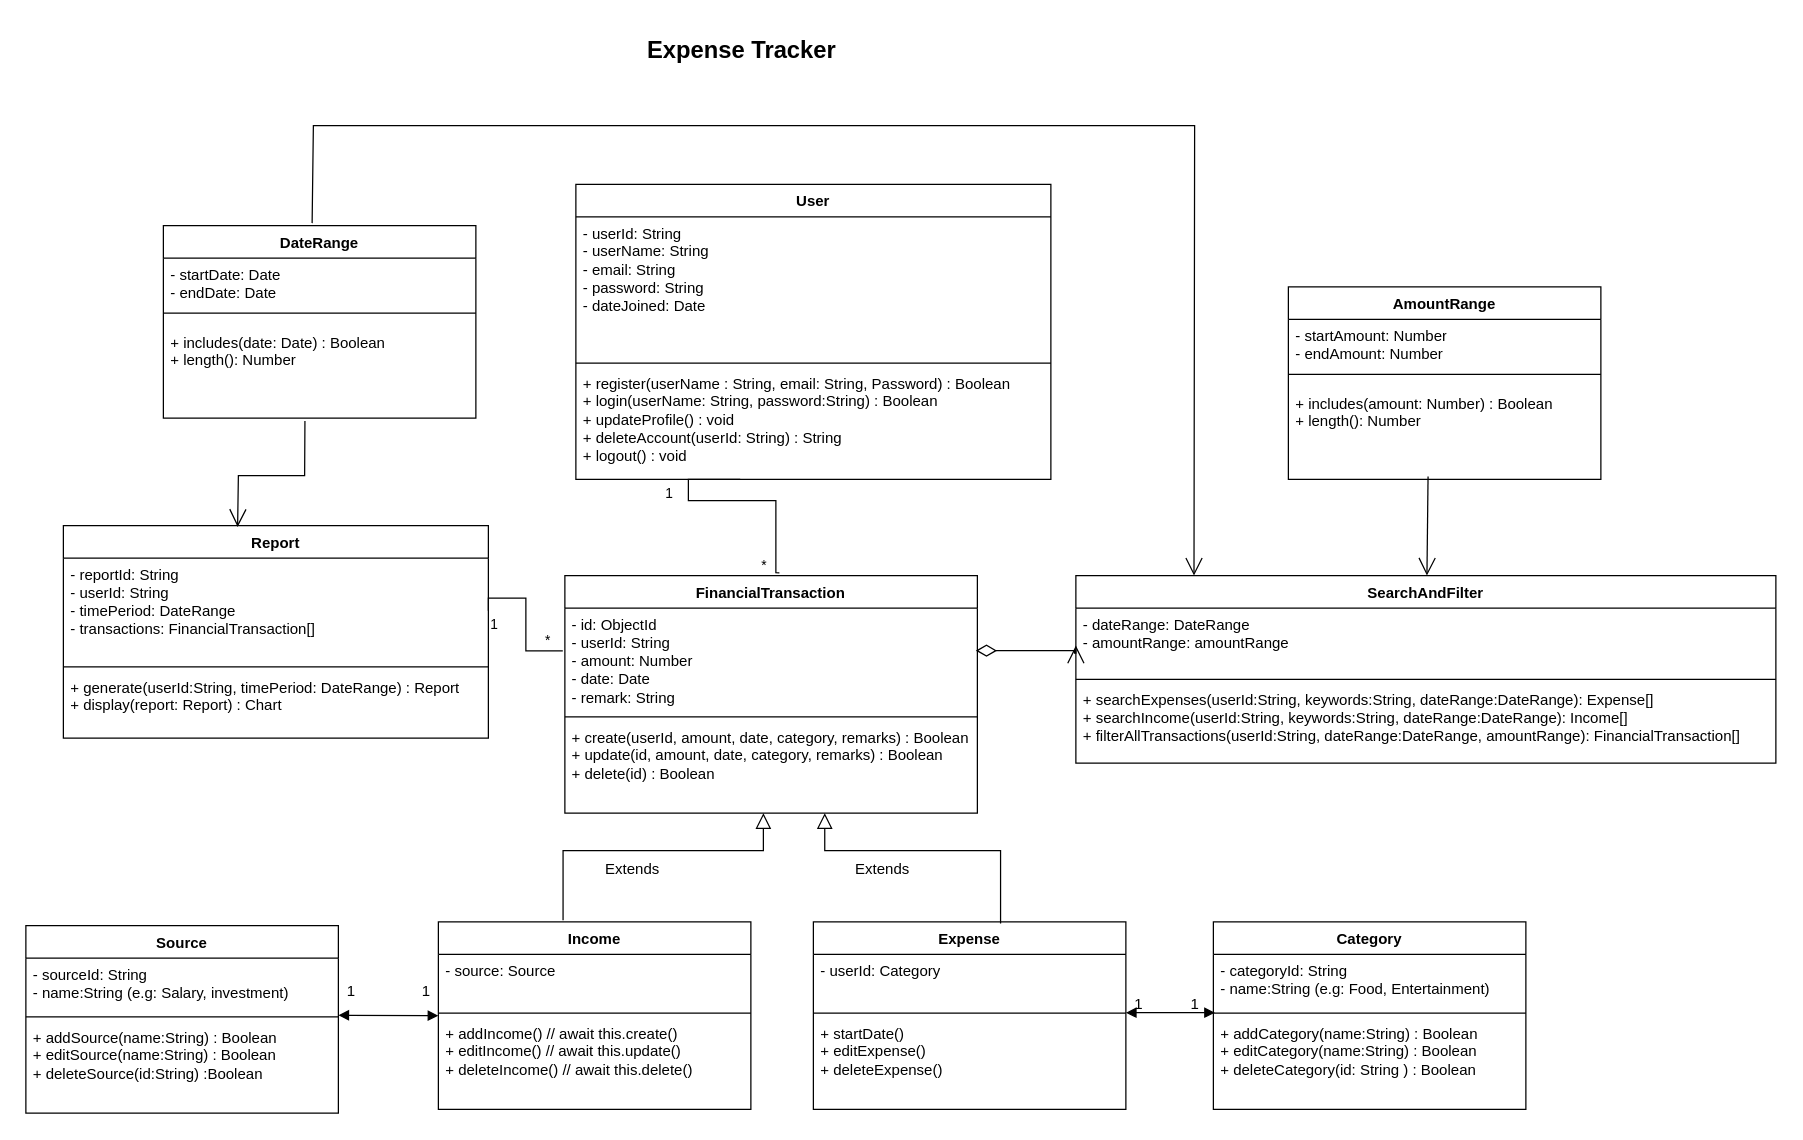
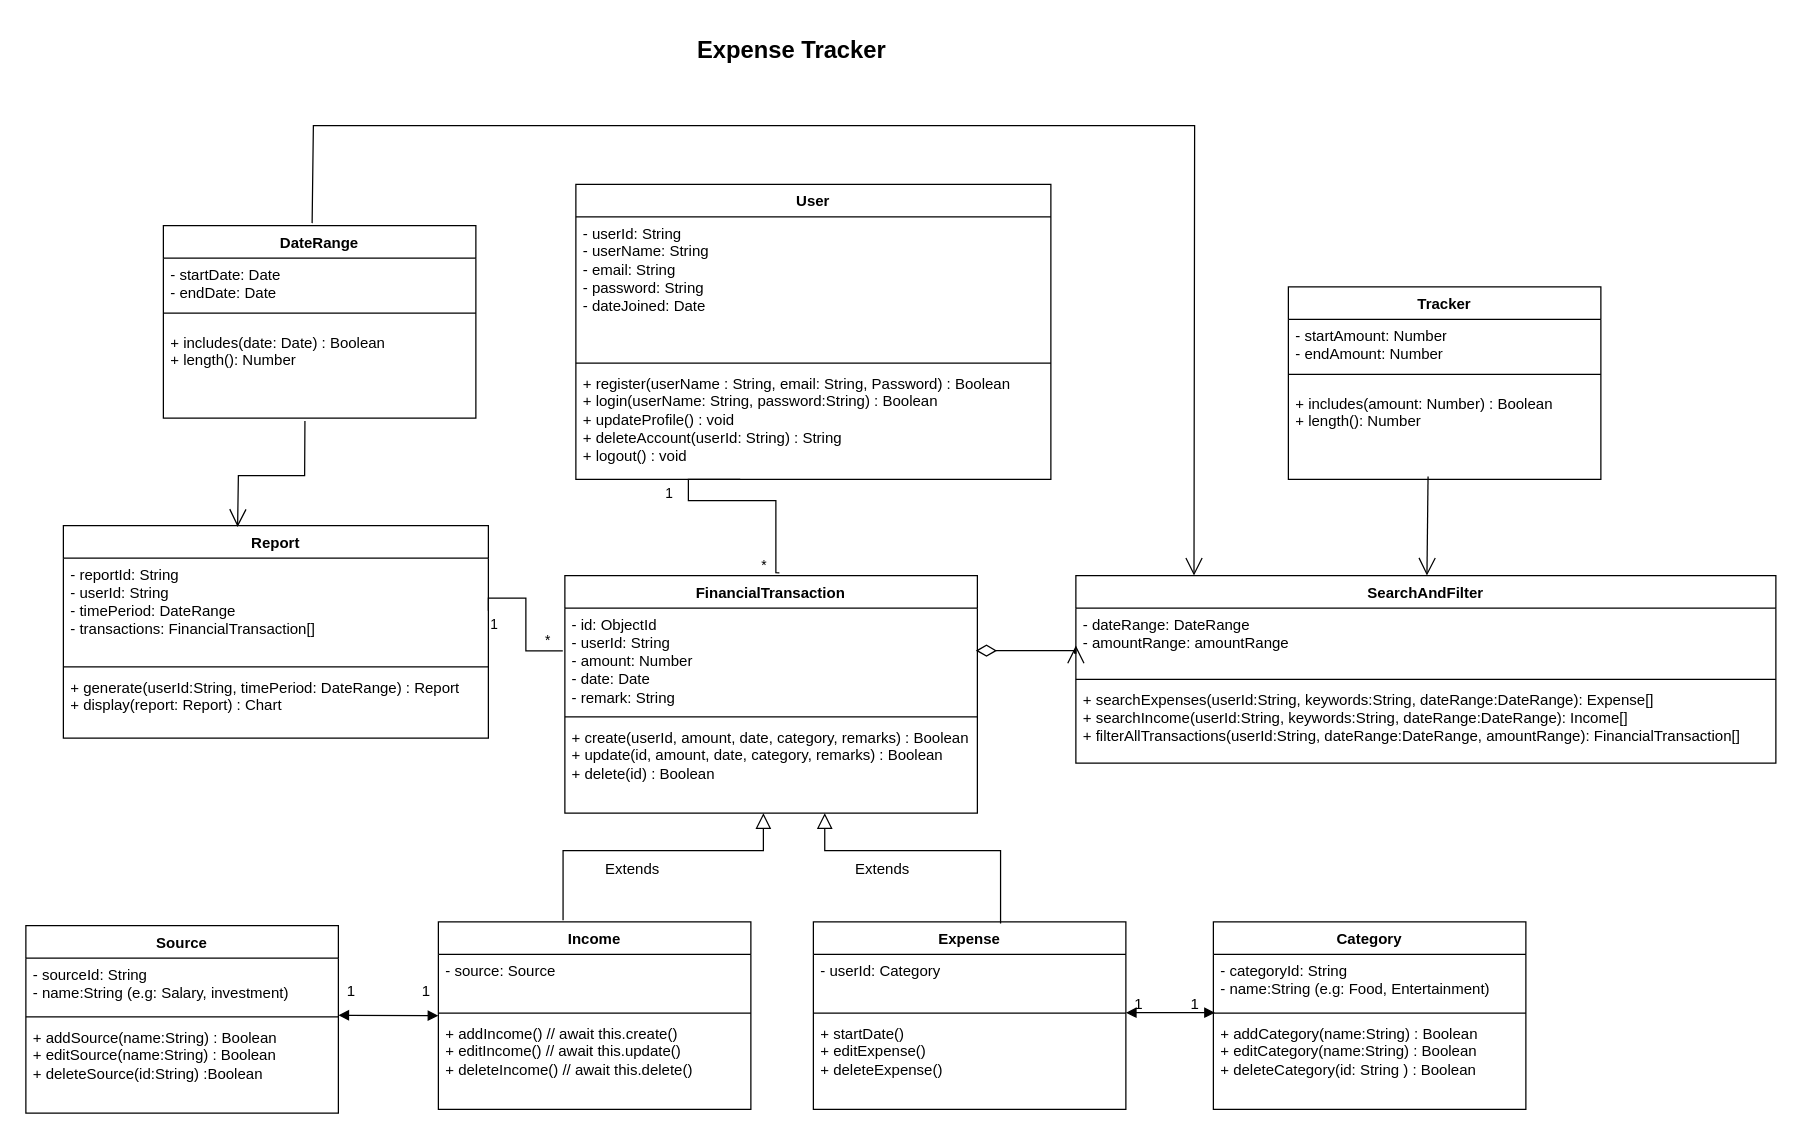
node "Expense Tracker": moved (744, 51) -> (794, 51)
node "AmountRange": label "AmountRange" -> "Tracker"
